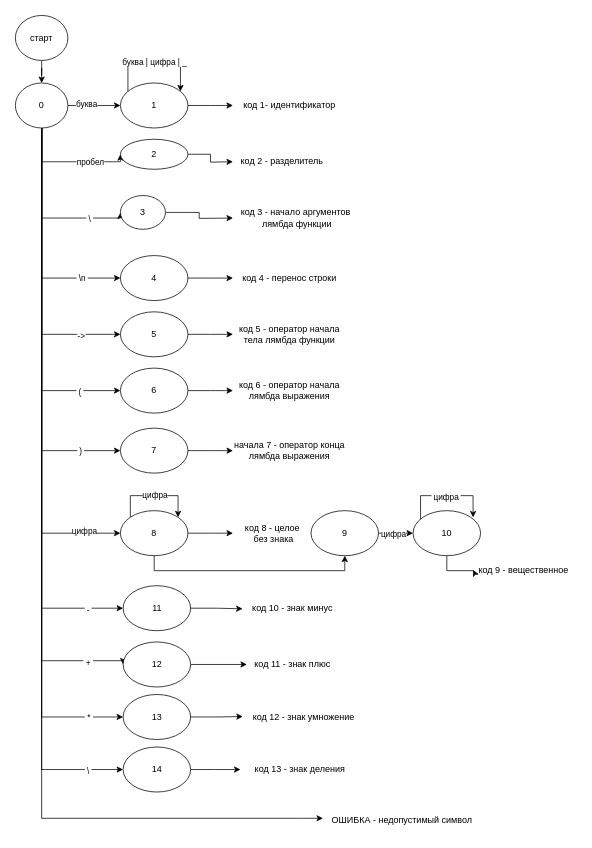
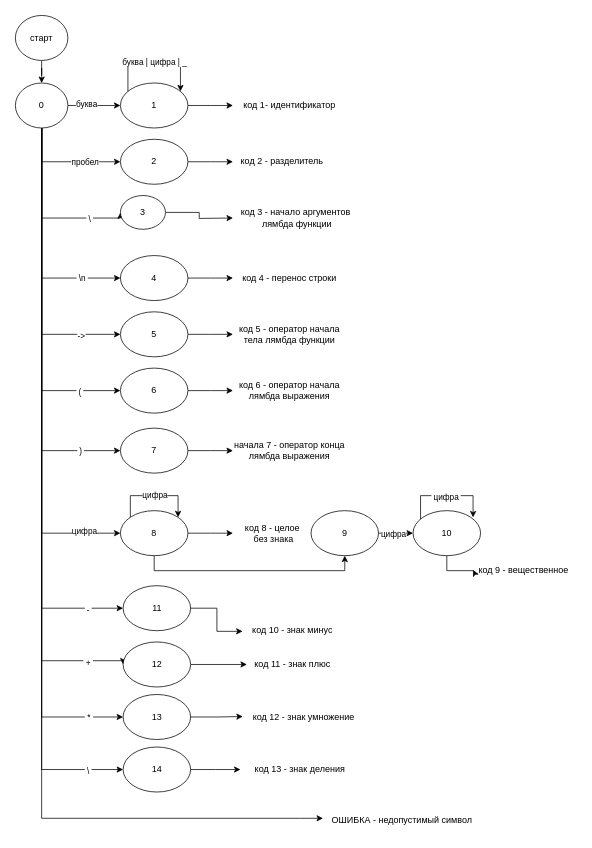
node "2": size 68x30 -> 68x45
node "код 10 - знак минус": moved (292, 608) -> (292, 630)
